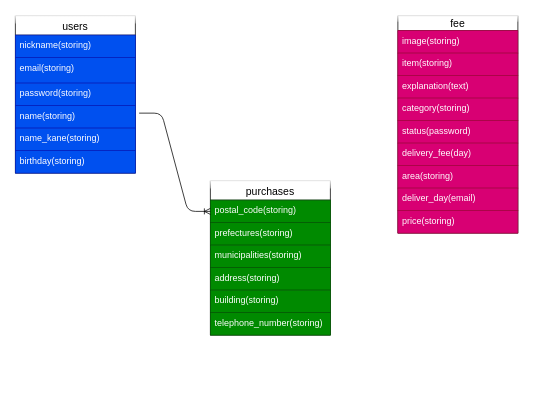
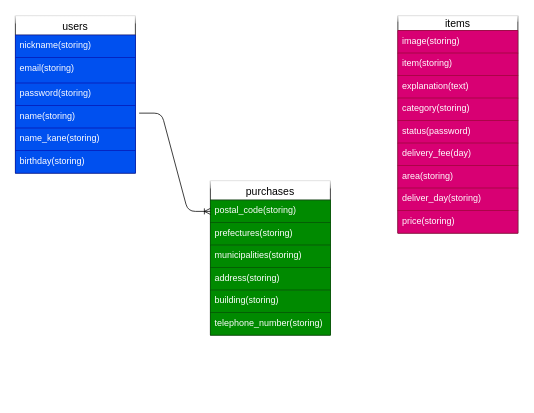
node "fee": label "fee" -> "items"
node "deliver_day(email)": label "deliver_day(email)" -> "deliver_day(storing)"
